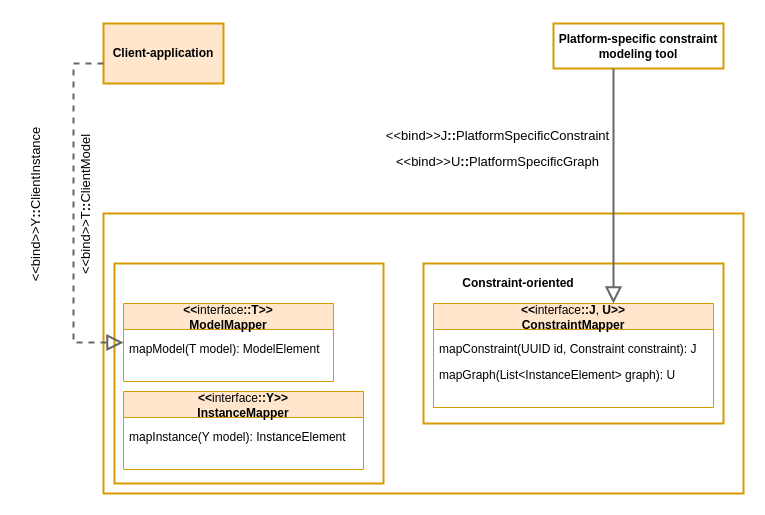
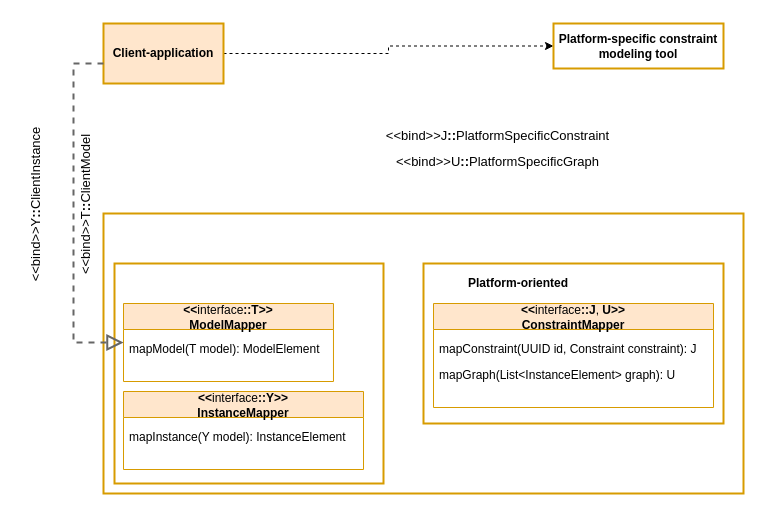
edge "Client-application" -> "Platform-specific constraint modeling tool": added
edge "Platform-specific constraint modeling tool" -> "<<interface::J, U>> ConstraintMapper": removed
node "Constraint-oriented": label "Constraint-oriented" -> "Platform-oriented"
